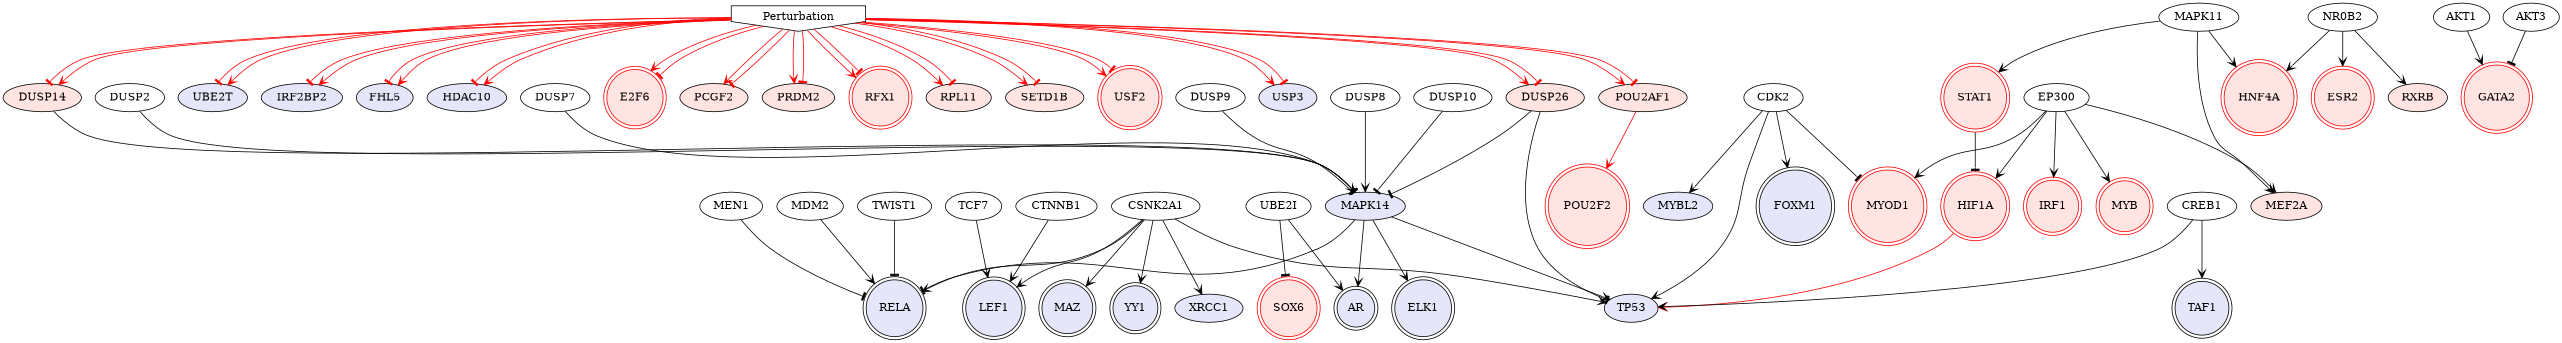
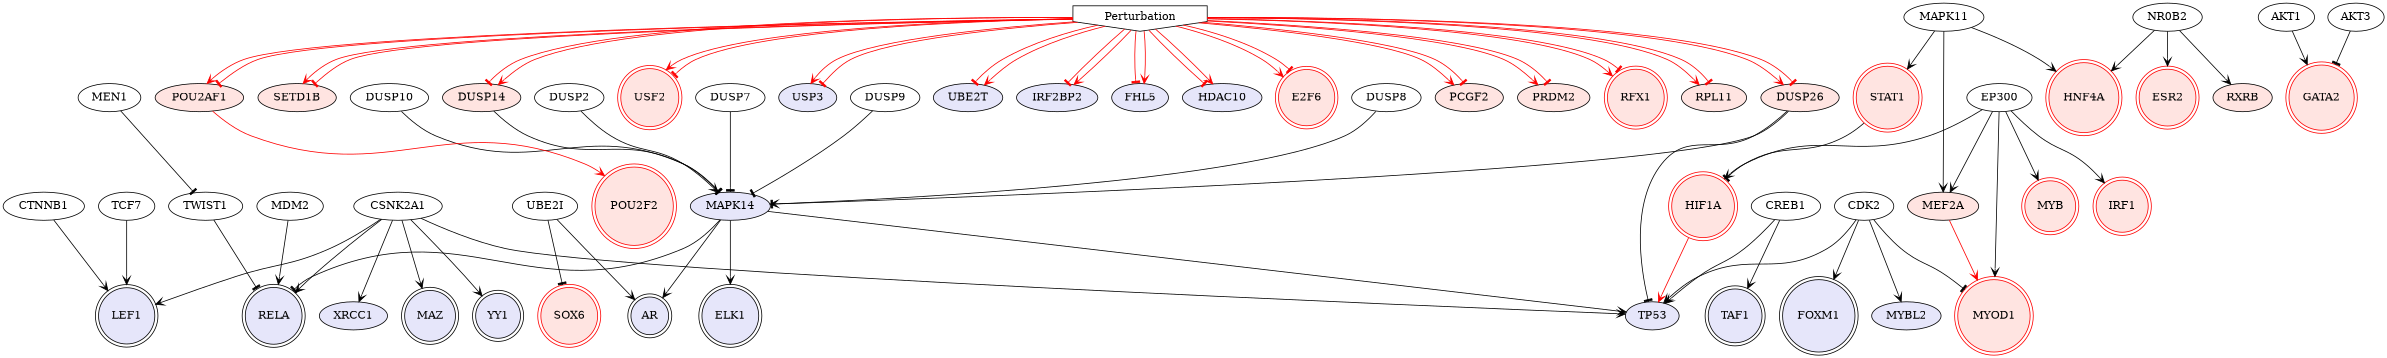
edge "MEF2A" -> "MYOD1": added
edge "MEN1" -> "RELA": now "MEN1" -> "TWIST1"
